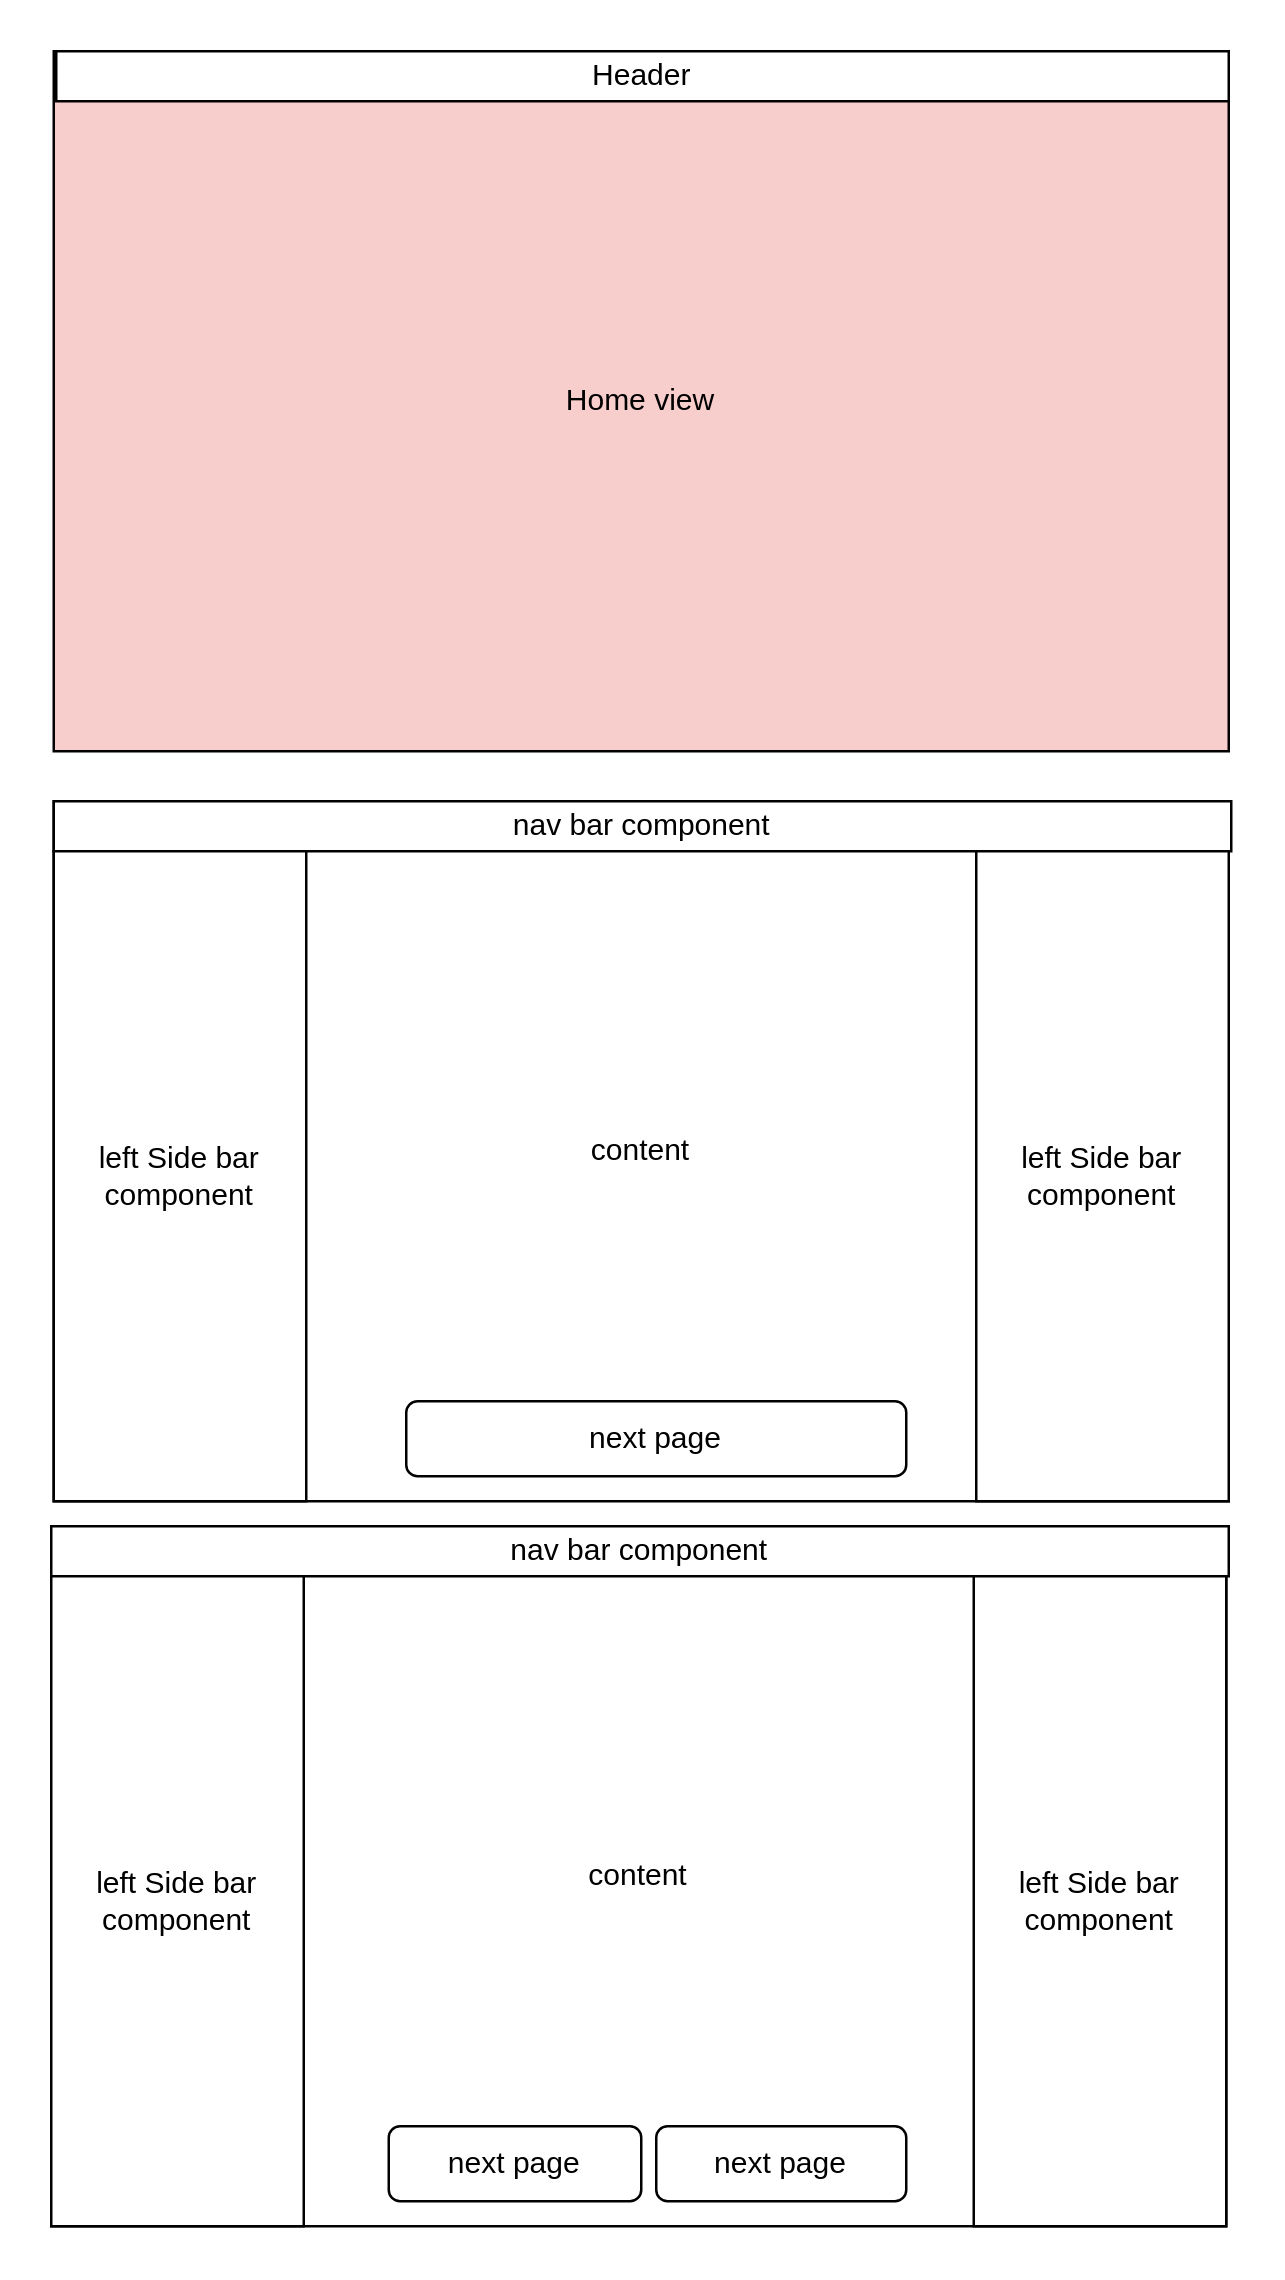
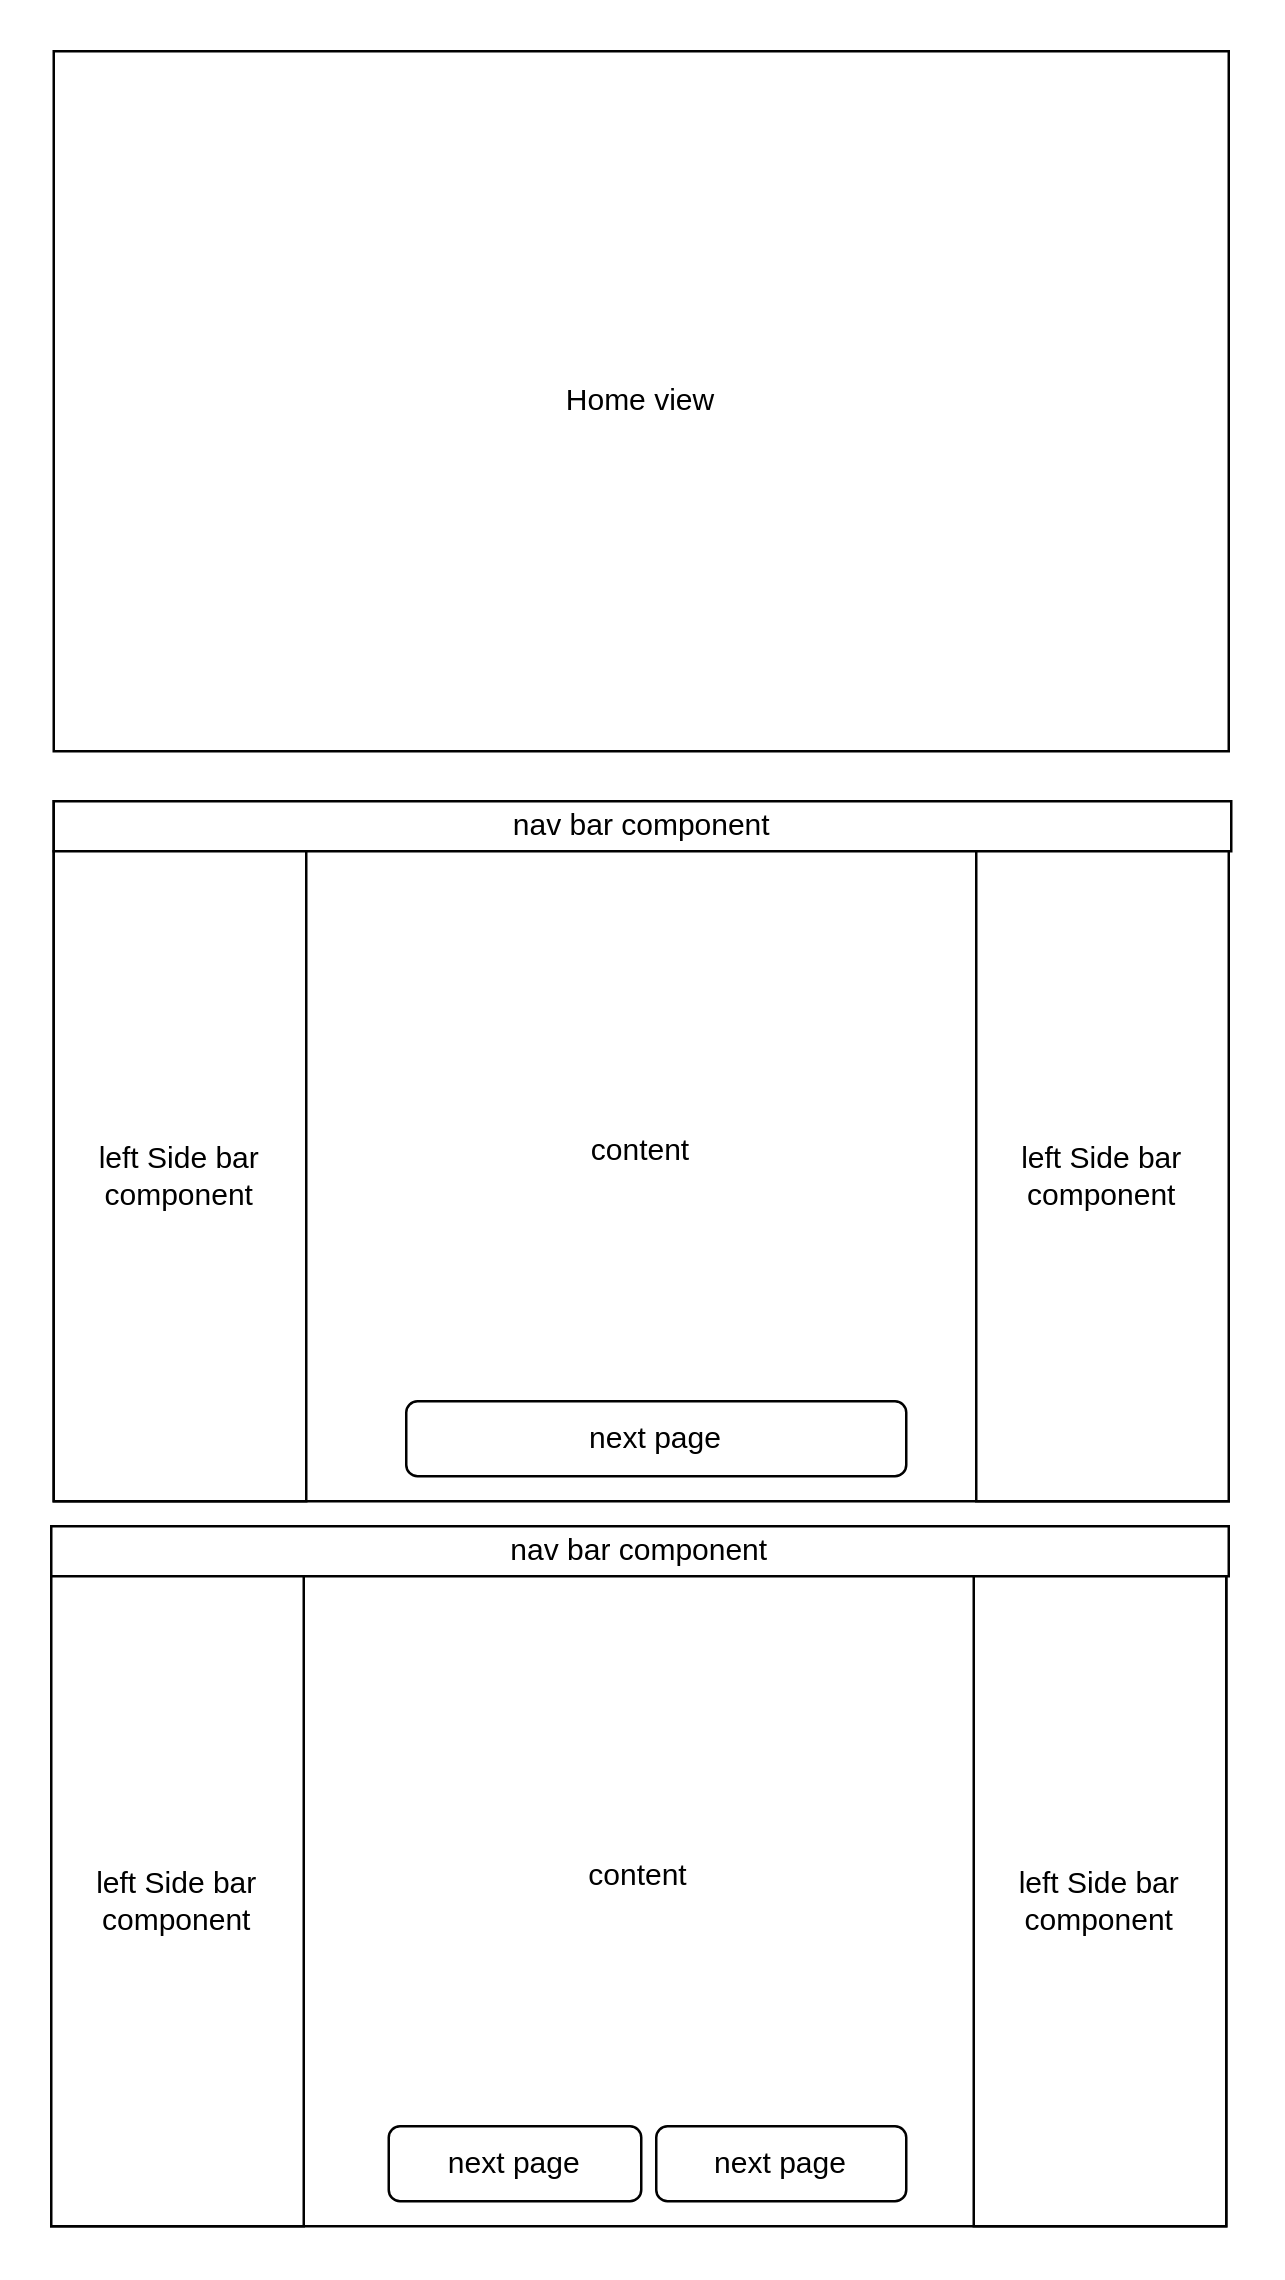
node "Header": removed
node "Home view": fillcolor #f8cecc -> #ffffff
